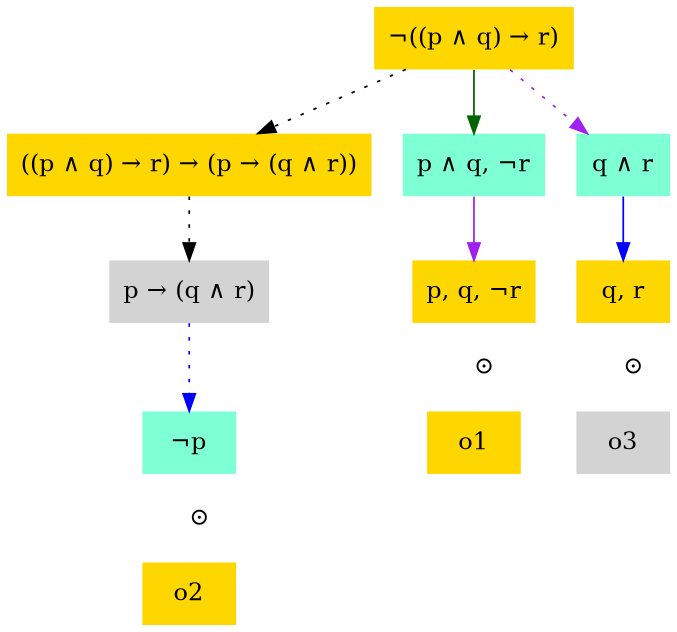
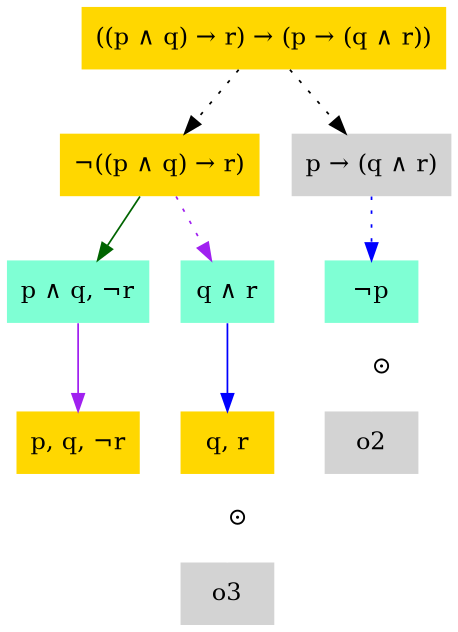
edge "¬((p ∧ q) → r)" -> "((p ∧ q) → r) → (p → (q ∧ r))": reversed
node "o1": removed
node "o2": fillcolor gold -> lightgrey
